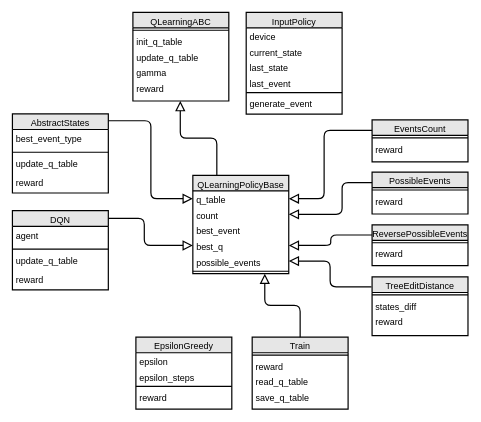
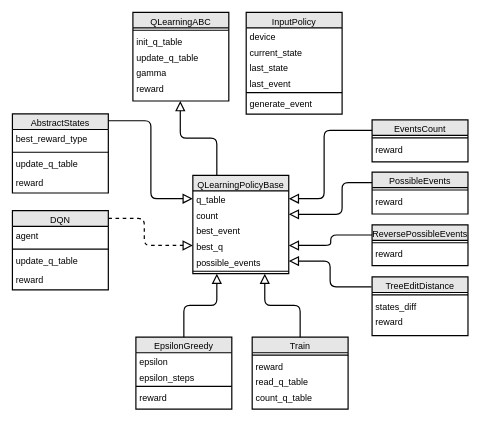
node "best_event_type": label "best_event_type" -> "best_reward_type"
edge "DQN" -> "best_q": style solid -> dashed
edge "EpsilonGreedy" -> "QLearningPolicyBase": added
node "save_q_table": label "save_q_table" -> "count_q_table"
